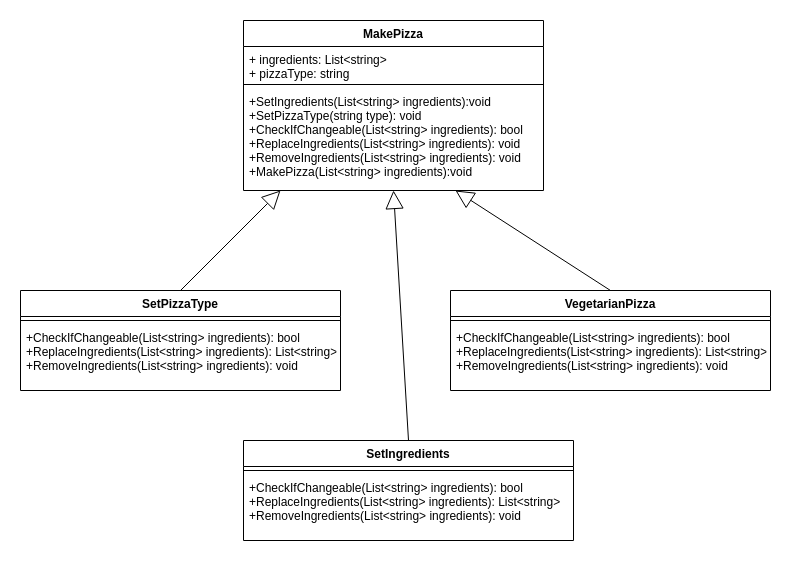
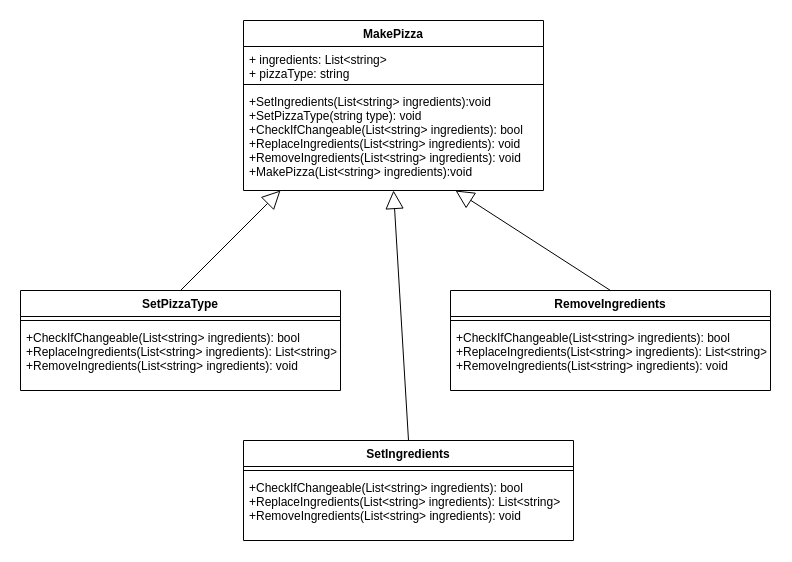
node "VegetarianPizza": label "VegetarianPizza" -> "RemoveIngredients"
